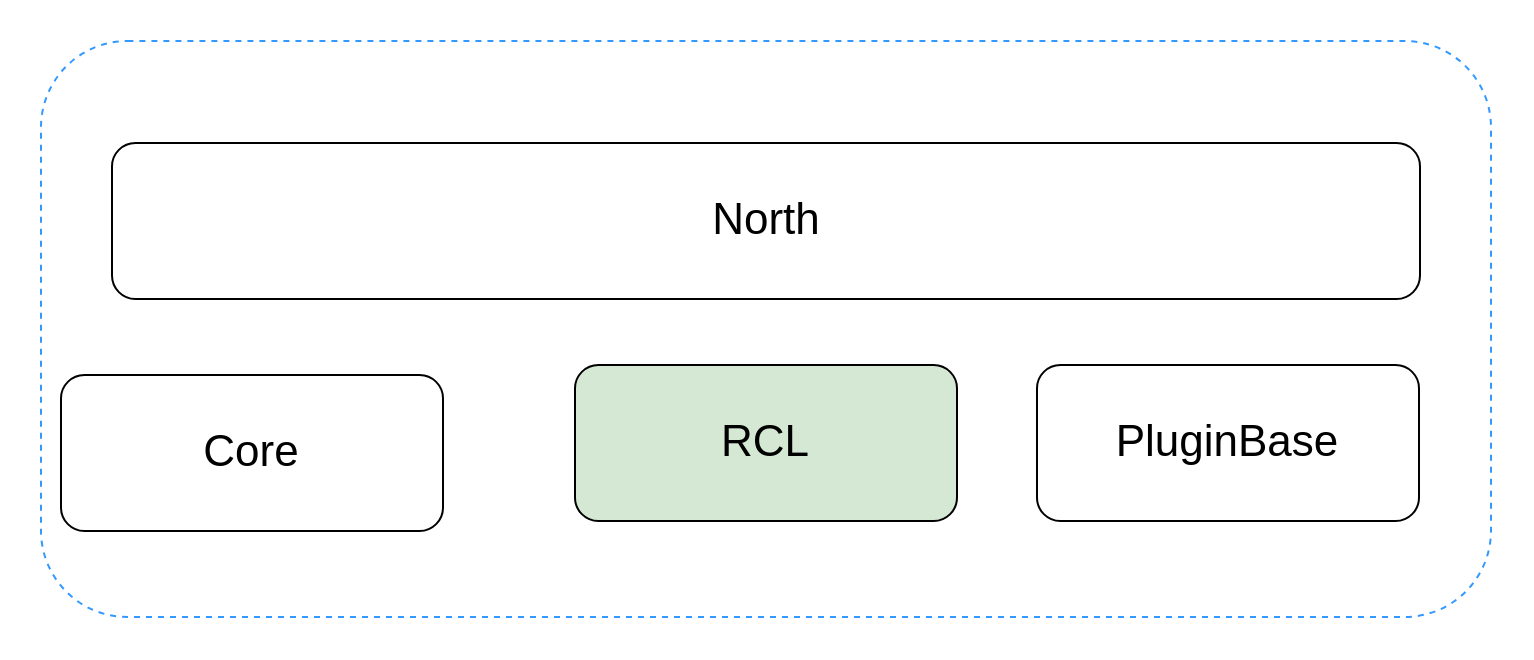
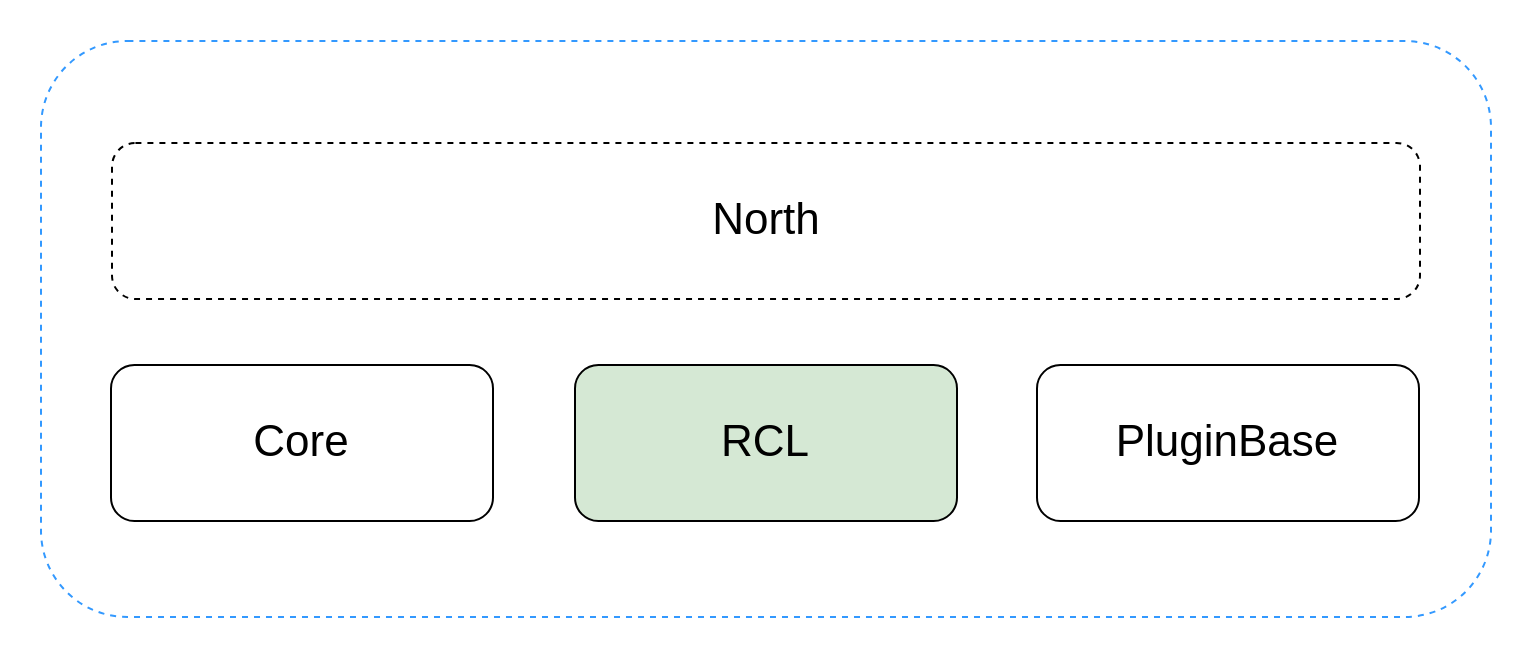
node "North": style solid -> dashed
node "Core": moved (252, 453) -> (302, 443)
